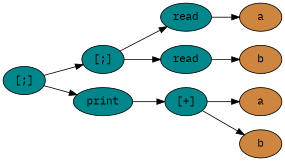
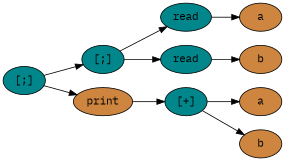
node "print": fillcolor turquoise4 -> peru
